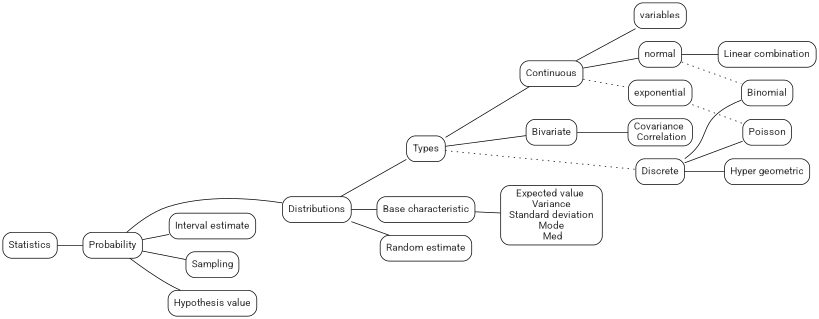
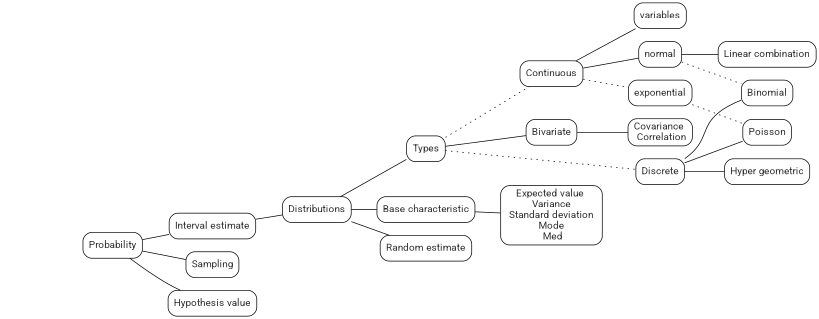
edge "Continuous" -- "Types": style solid -> dotted
edge "Distributions" -- "Probability": now "Distributions" -- "Interval estimate"
node "Statistics": removed
